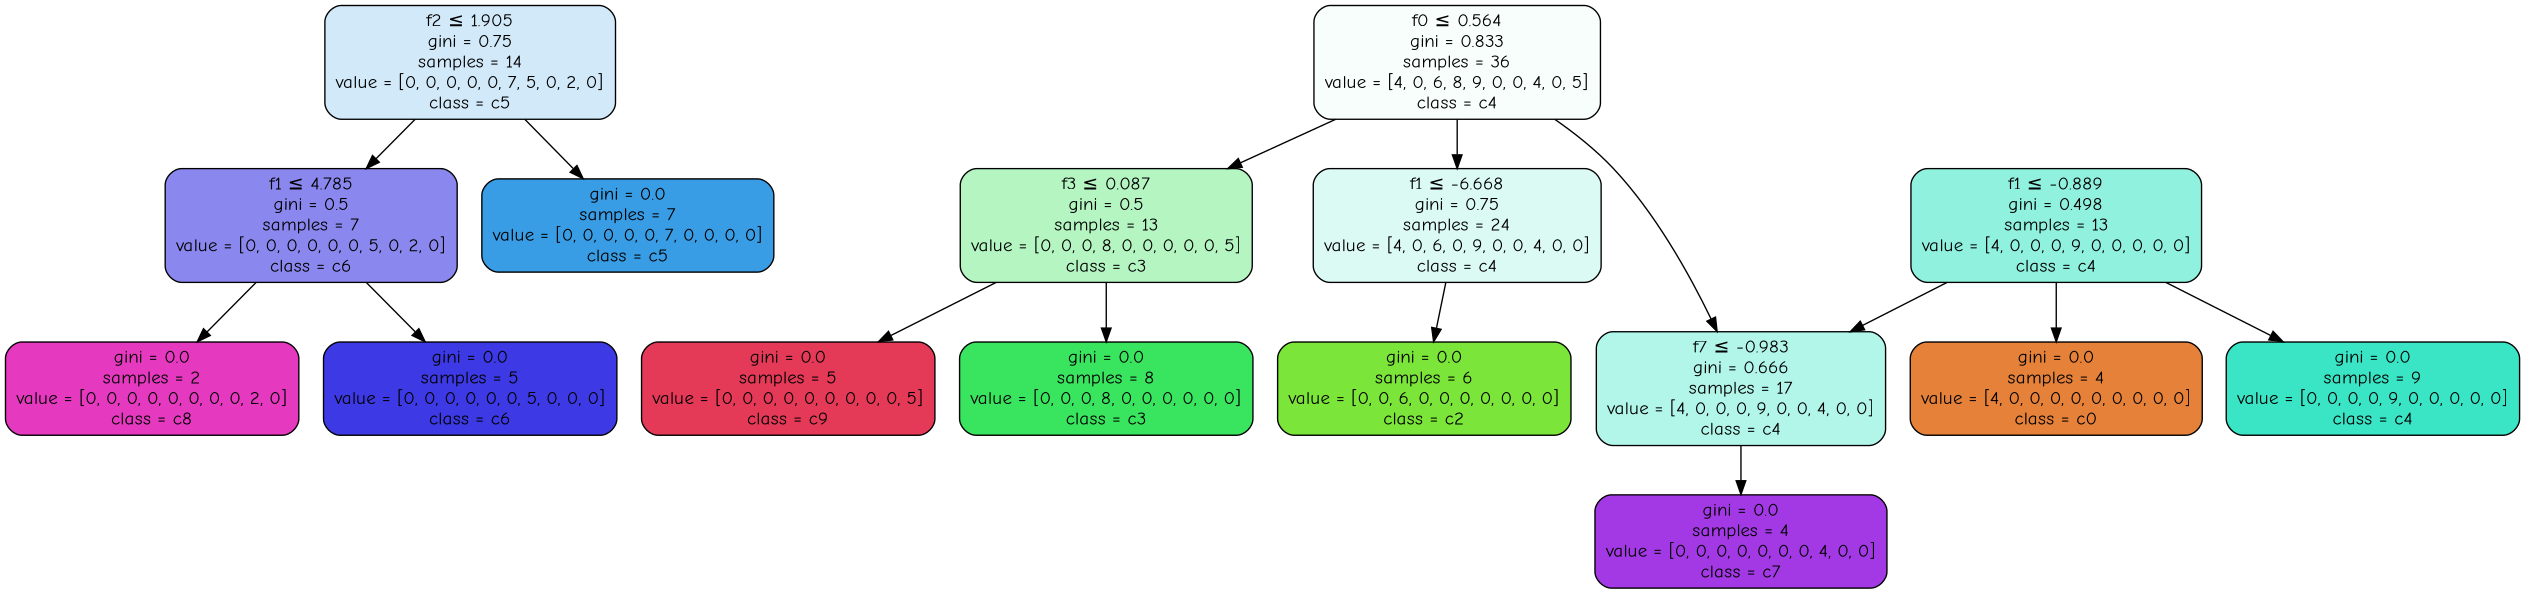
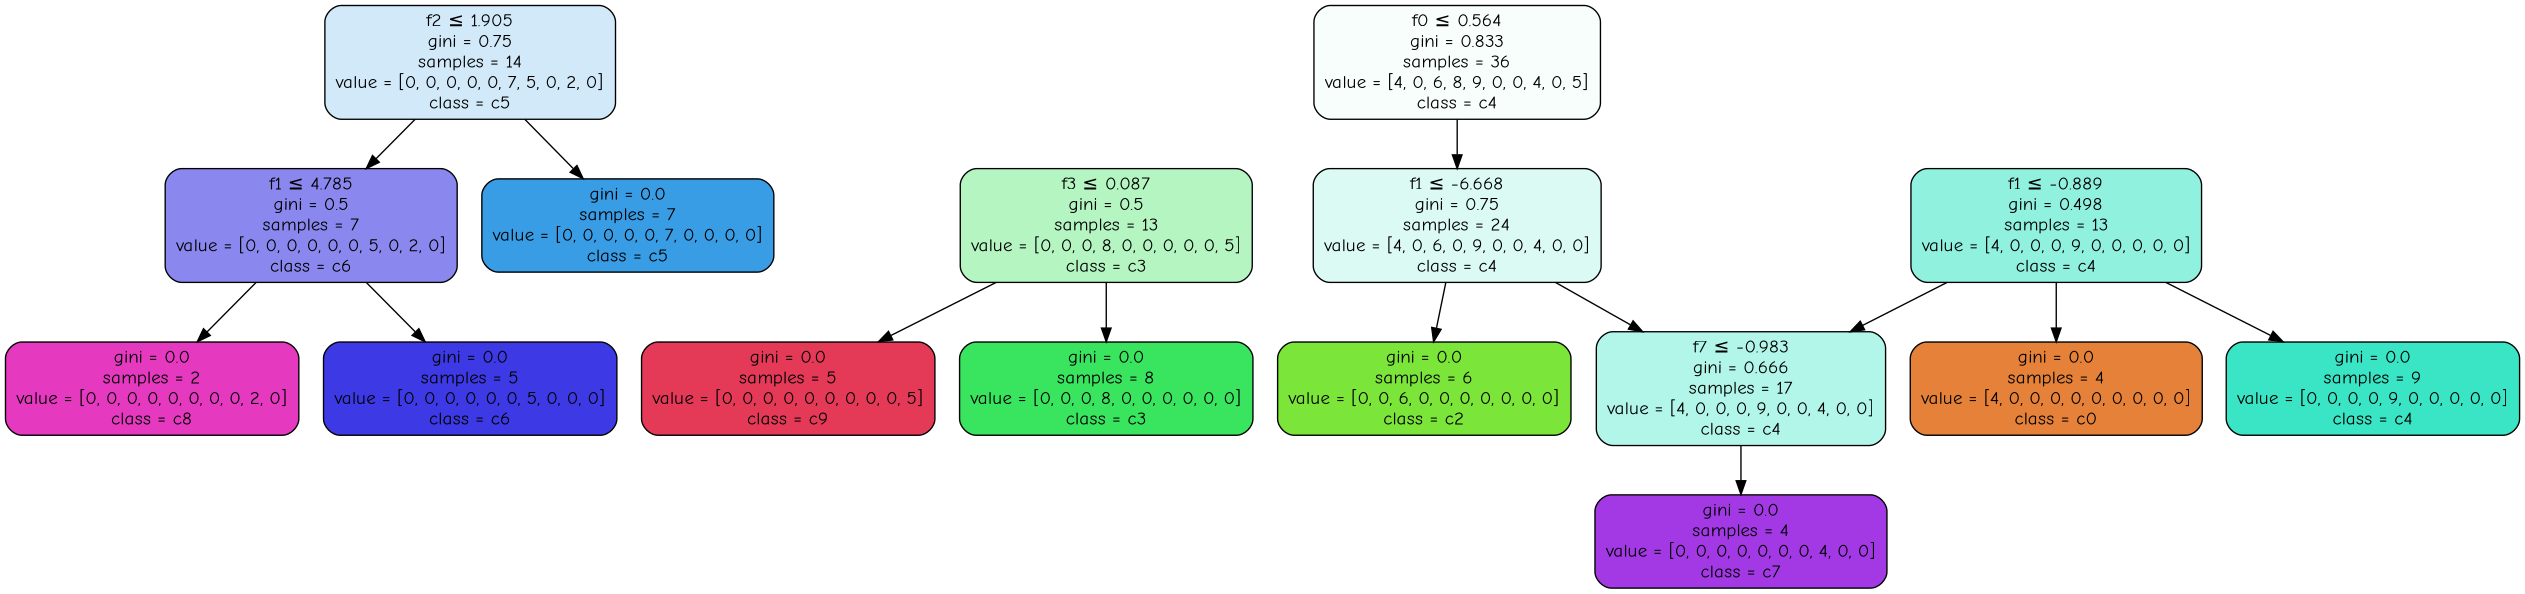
edge "f0 ≤ 0.564" -> "f3 ≤ 0.087": removed
edge "f0 ≤ 0.564" -> "f7 ≤ -0.983": now "f1 ≤ -6.668" -> "f7 ≤ -0.983"
